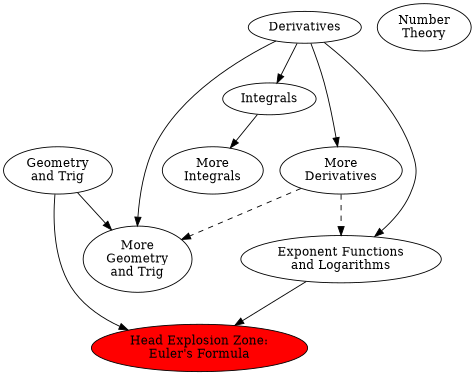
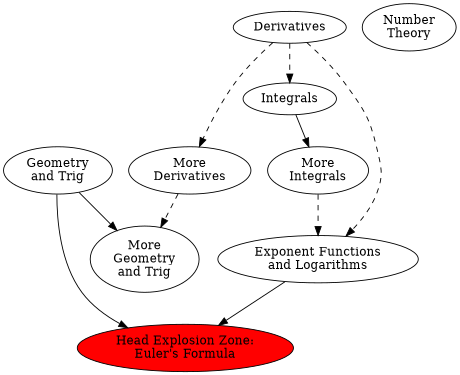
edge "Derivatives" -> "Integrals": style solid -> dashed
edge "Derivatives" -> "More Derivatives": style solid -> dashed
edge "Derivatives" -> "More Geometry and Trig": removed
edge "Derivatives" -> "Exponent Functions and Logarithms": style solid -> dashed
edge "More Derivatives" -> "Exponent Functions and Logarithms": now "More Integrals" -> "Exponent Functions and Logarithms"
